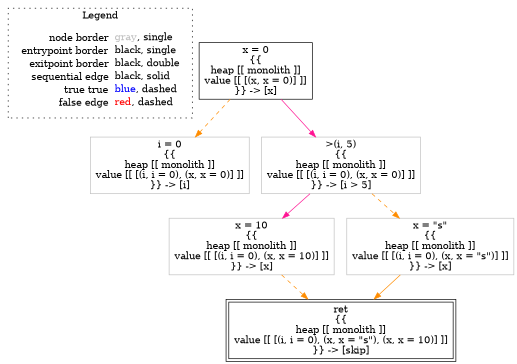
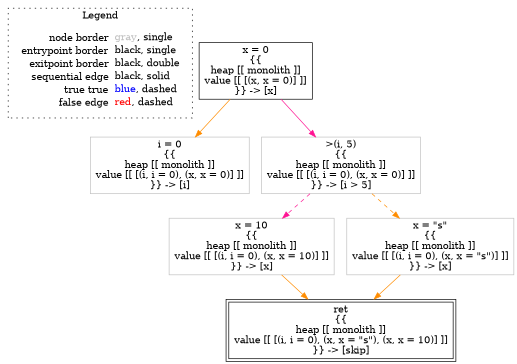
edge "x = 0" -> "i = 0": style dashed -> solid
edge ">(i, 5)" -> "x = 10": style solid -> dashed
edge "x = 10" -> "ret": style dashed -> solid
